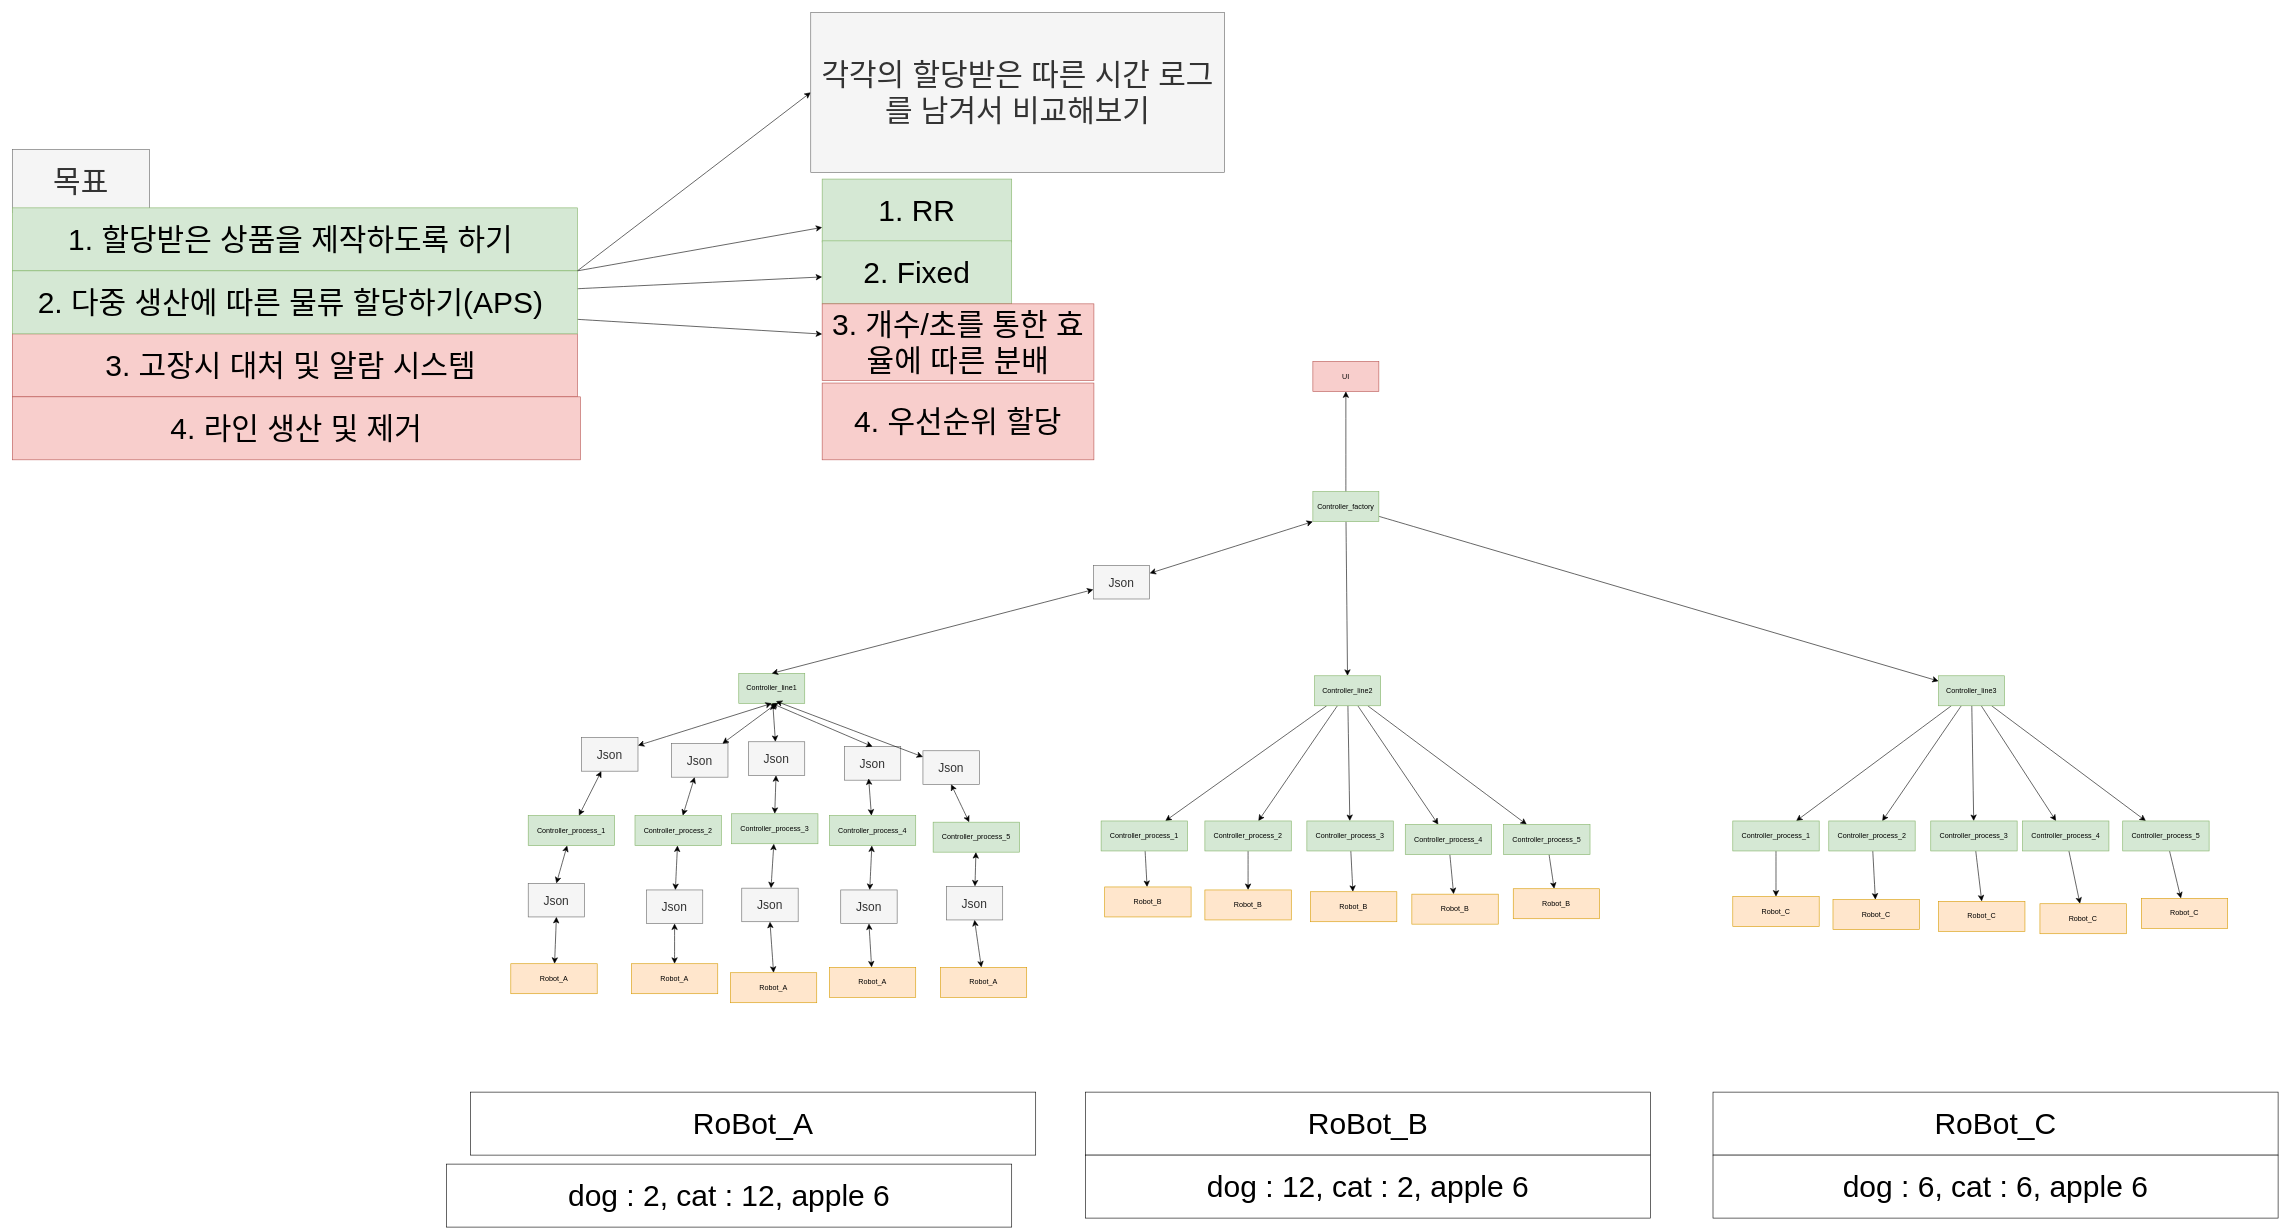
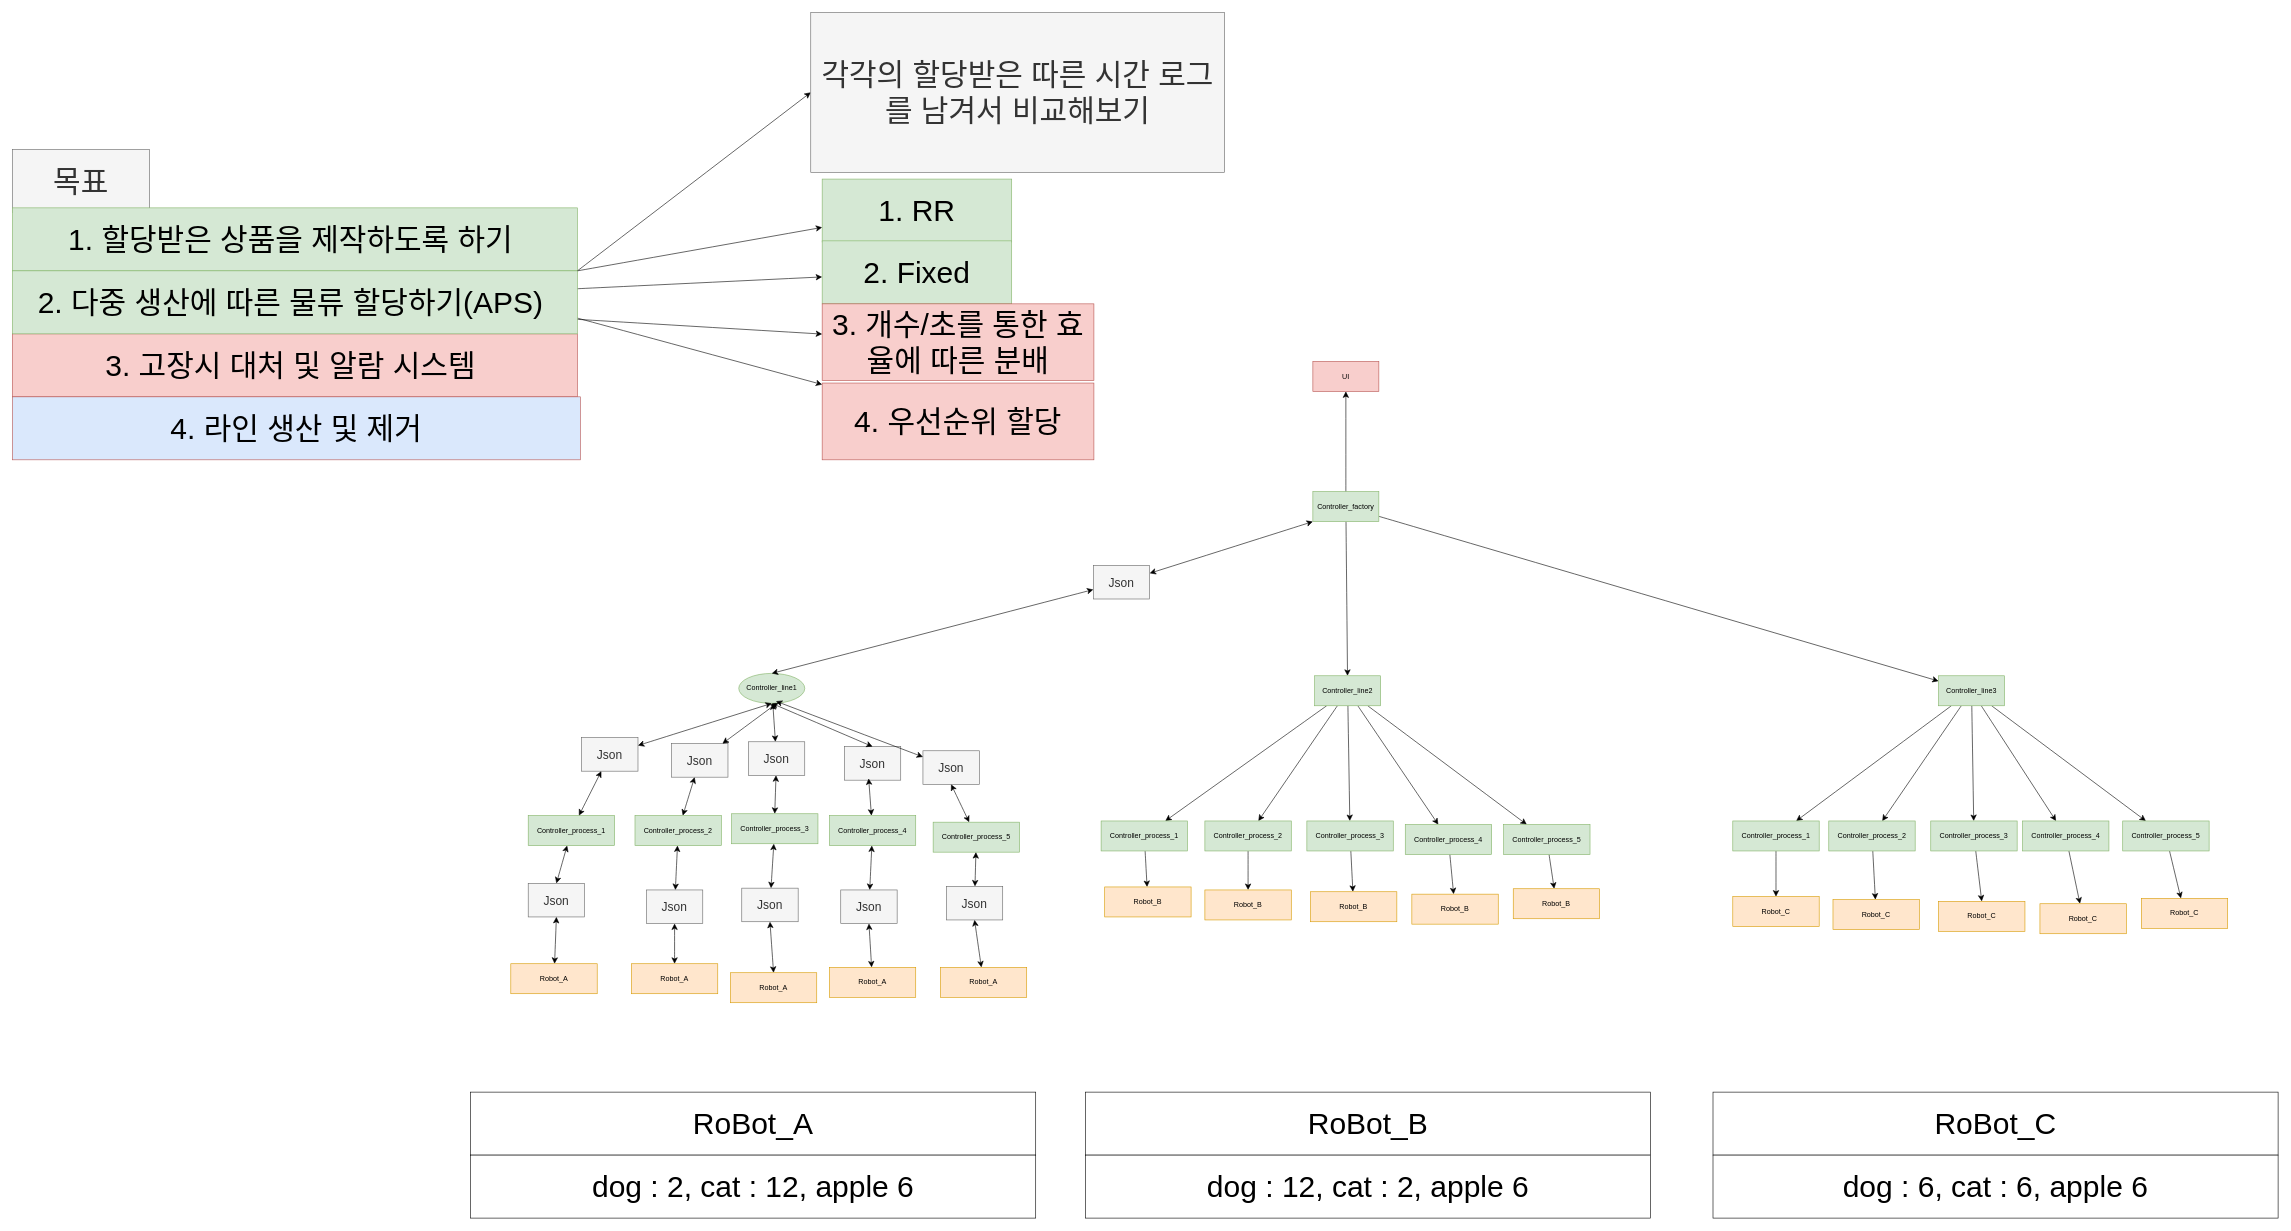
edge "2. 다중 생산에 따른 물류 할당하기(APS)" -> "4. 우선순위 할당": added
node "4. 라인 생산 및 제거": fillcolor #f8cecc -> #dae8fc
node "Controller_line1": shape rectangle -> ellipse
node "dog : 2, cat : 12, apple 6": moved (729, 1196) -> (753, 1187)
